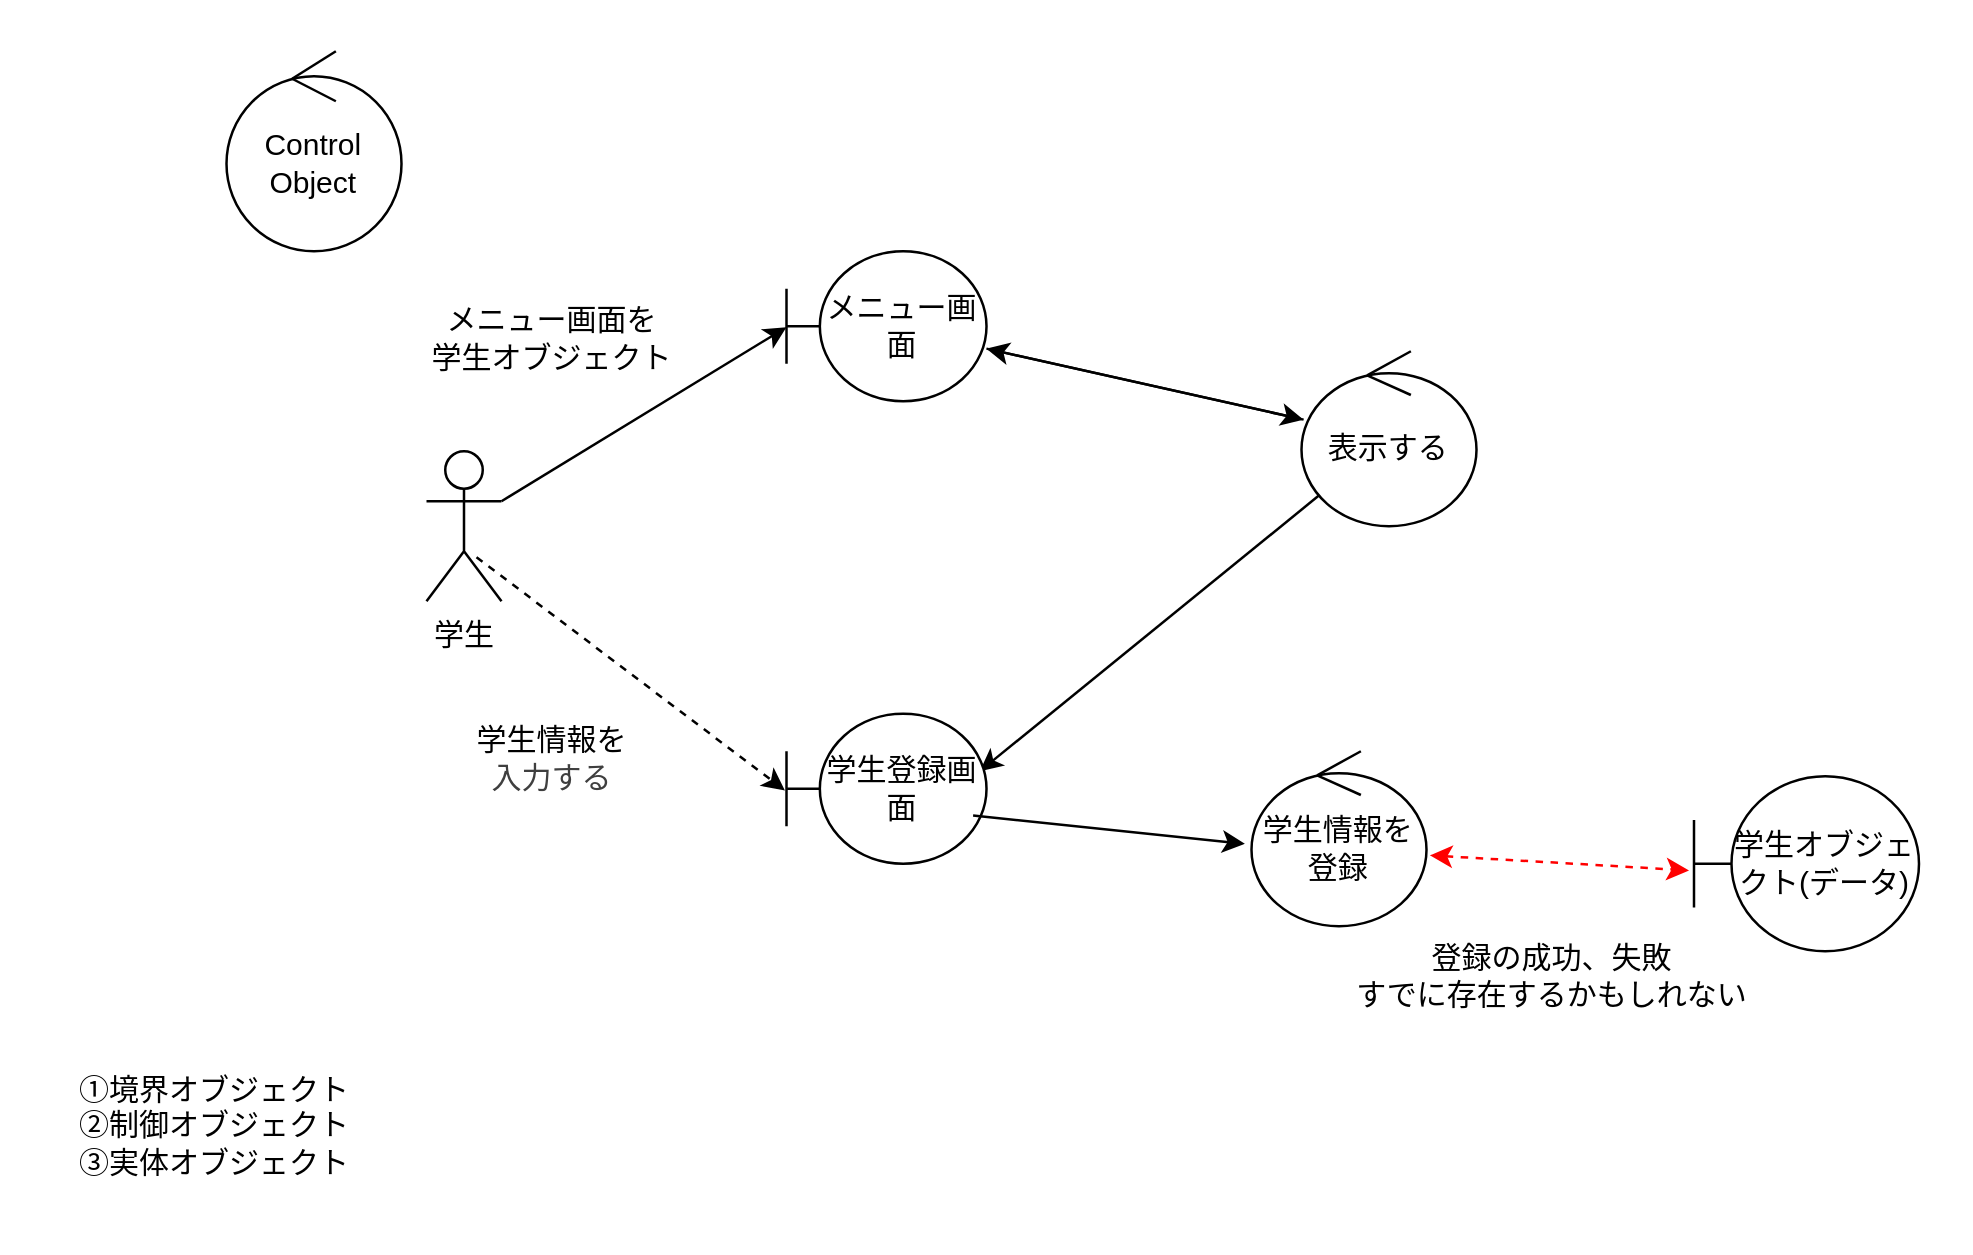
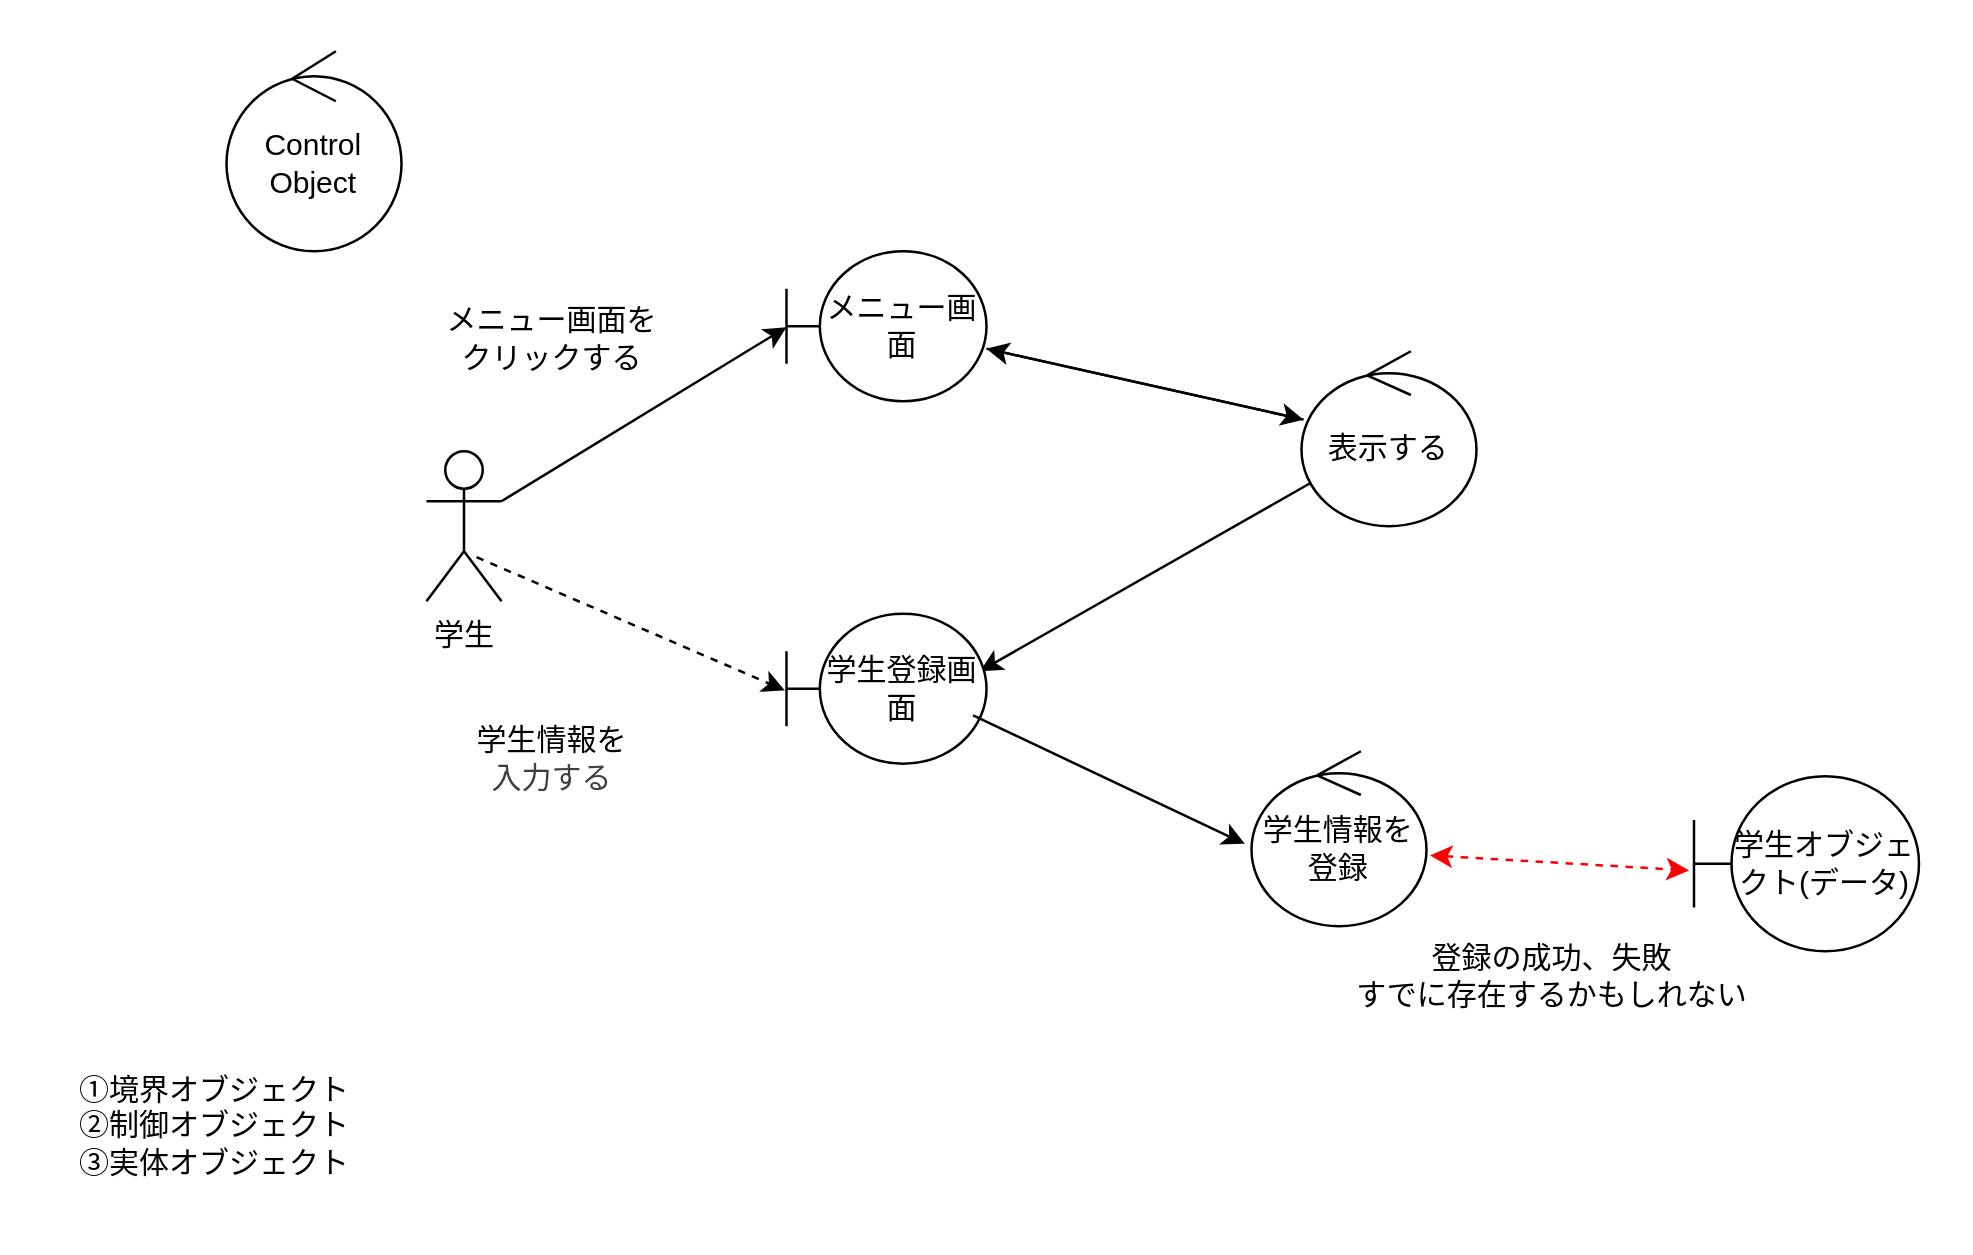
node "メニュー画面を 学生オブジェクト": label "メニュー画面を 学生オブジェクト" -> "メニュー画面を クリックする"
node "学生登録画面": moved (886, 789) -> (886, 689)
